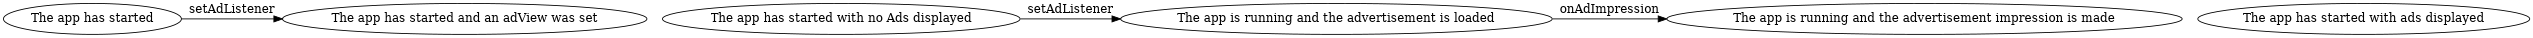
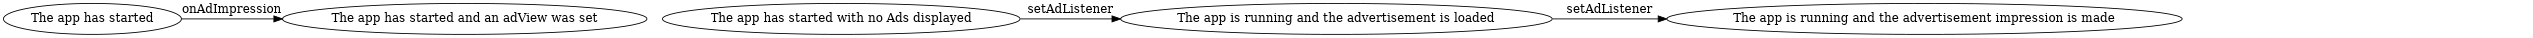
edge "The app has started" -> "The app has started and an adView was set": label "setAdListener" -> "onAdImpression"
edge "The app is running and the advertisement is loaded" -> "The app is running and the advertisement impression is made": label "onAdImpression" -> "setAdListener"
node "The app has started with ads displayed": removed
